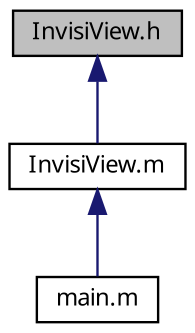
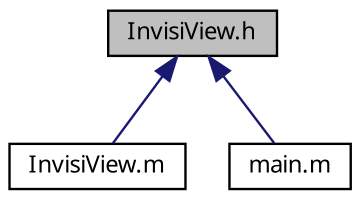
edge "main.m" -> "InvisiView.m": now "main.m" -> "InvisiView.h"
